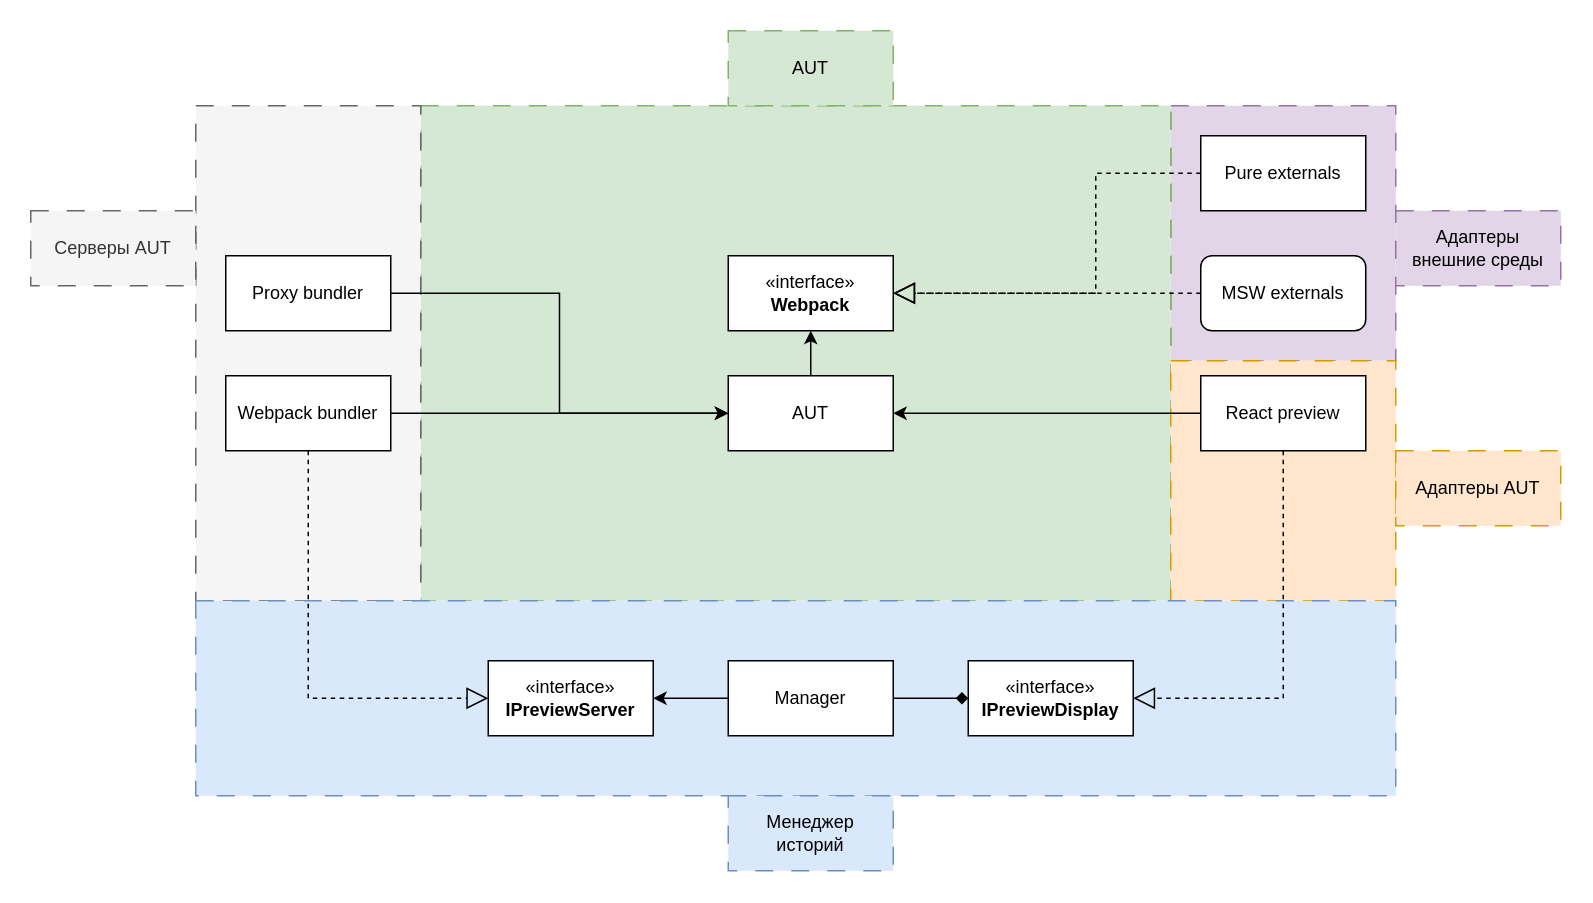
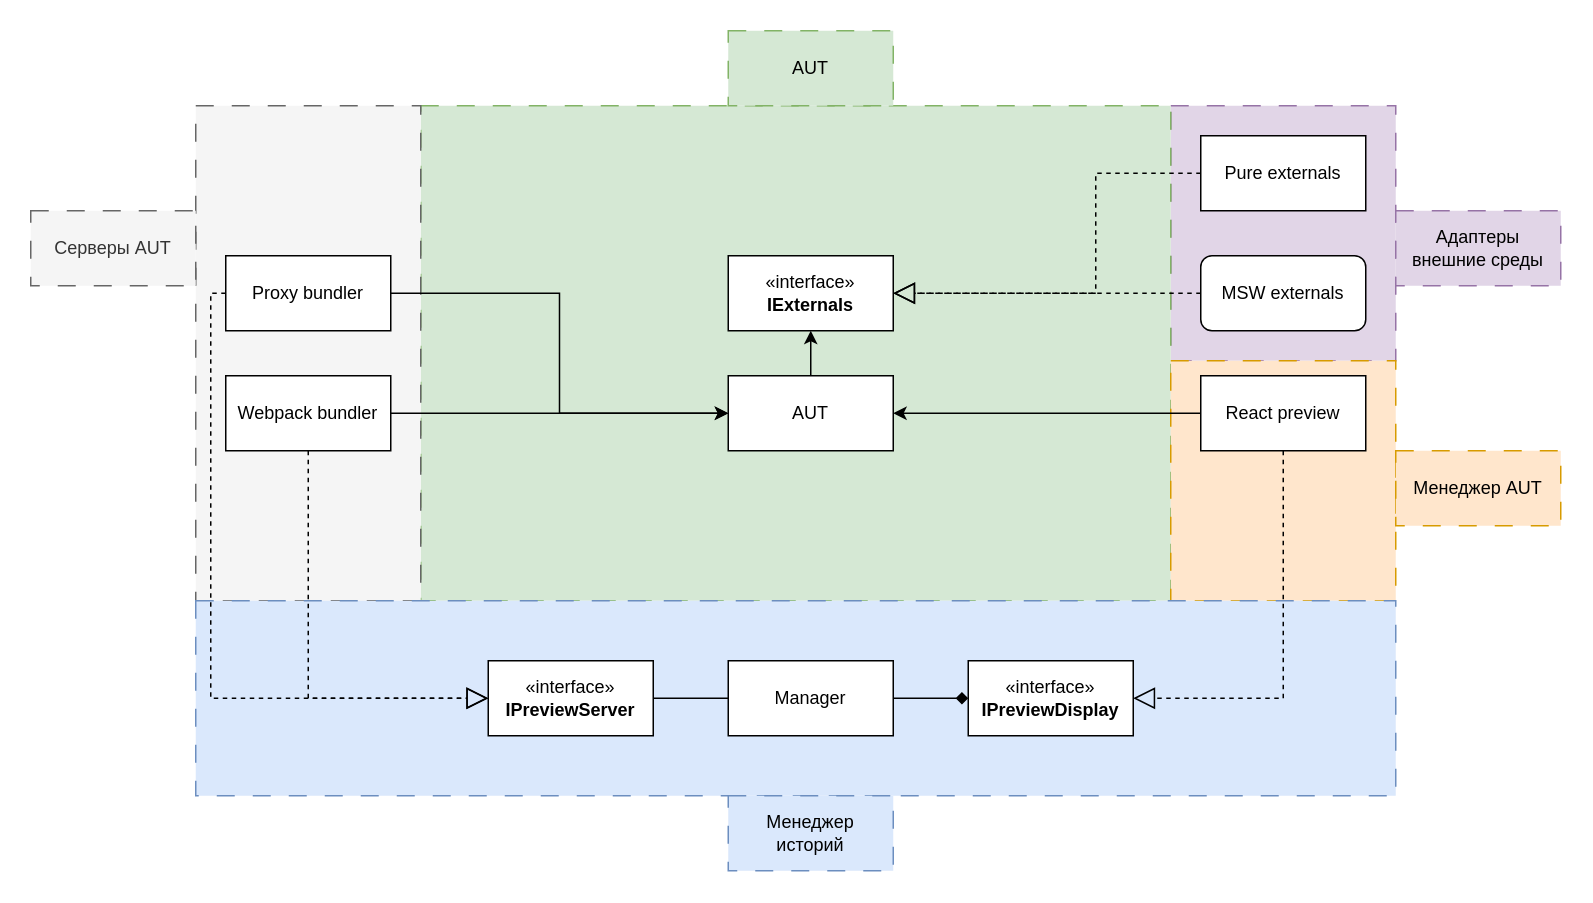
node "«interface» Webpack": label "«interface» Webpack" -> "«interface» IExternals"
node "Адаптеры AUT": label "Адаптеры AUT" -> "Менеджер AUT"
edge "Proxy bundler" -> "«interface» IPreviewServer": added
edge "Manager" -> "«interface» IPreviewServer": arrowhead classic -> none
